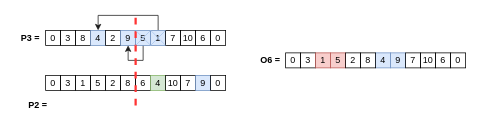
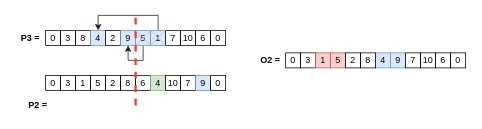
node "O6 =": label "O6 =" -> "O2 ="
